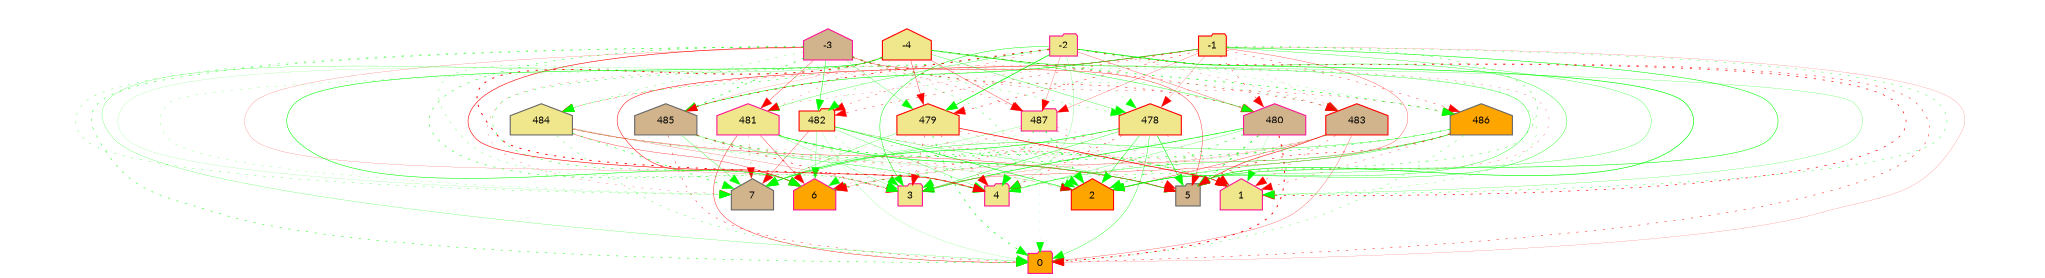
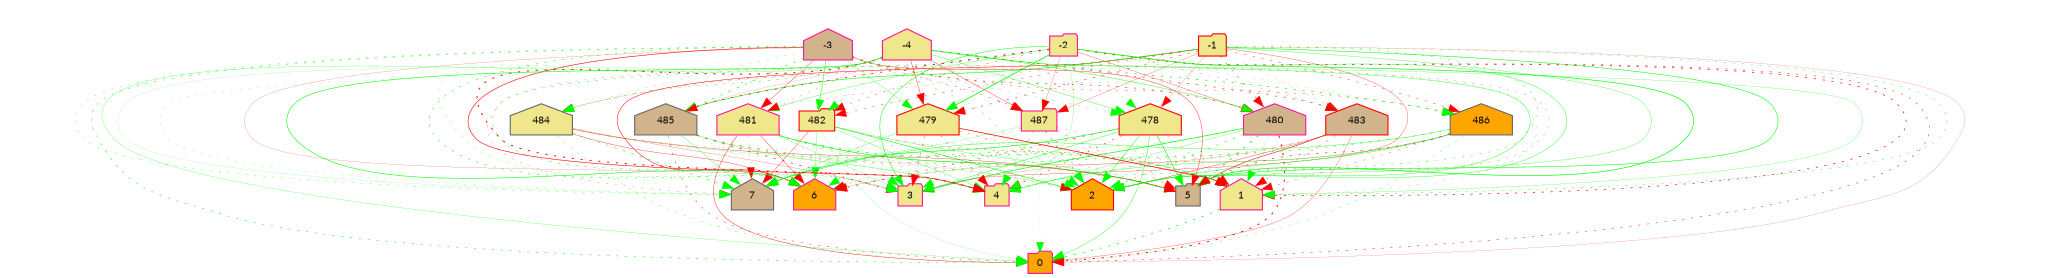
node "-4": color red -> deeppink
edge "479" -> "0": now "1" -> "0"
